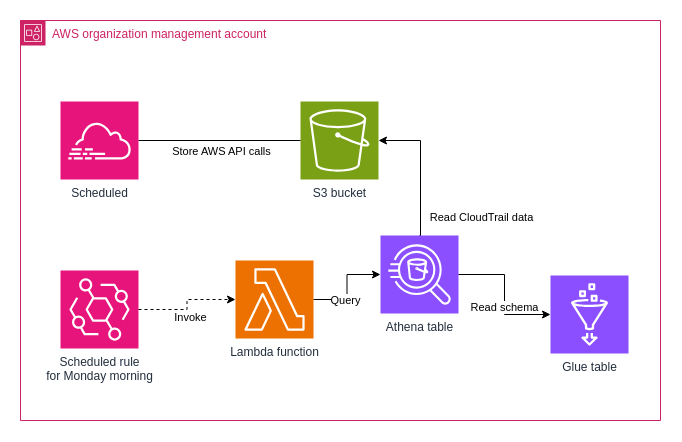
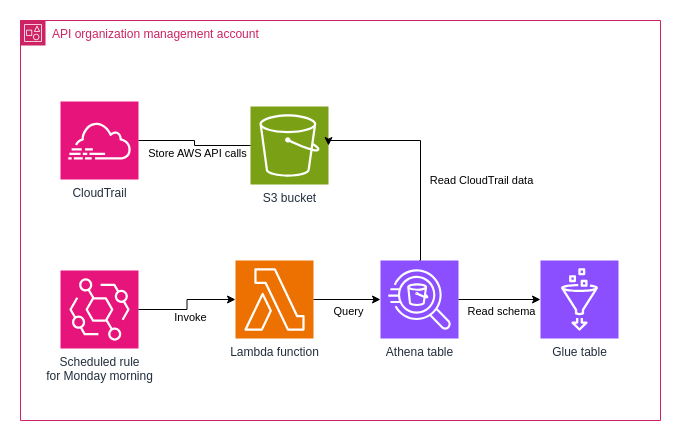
node "AWS organization management account": label "AWS organization management account" -> "API organization management account"
node "S3 bucket": moved (340, 141) -> (290, 146)
node "Scheduled": label "Scheduled" -> "CloudTrail"
node "Athena table": moved (420, 275) -> (420, 300)
edge "Scheduled rule for Monday morning" -> "Lambda function": style dashed -> solid
node "Glue table": moved (590, 315) -> (580, 300)
